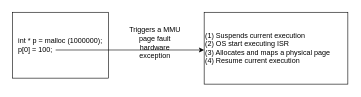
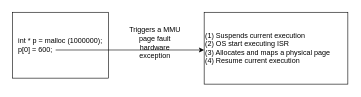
node "int * p = malloc (1000000); p[0] = 100;": label "int * p = malloc (1000000); p[0] = 100;" -> "int * p = malloc (1000000); p[0] = 600;"
